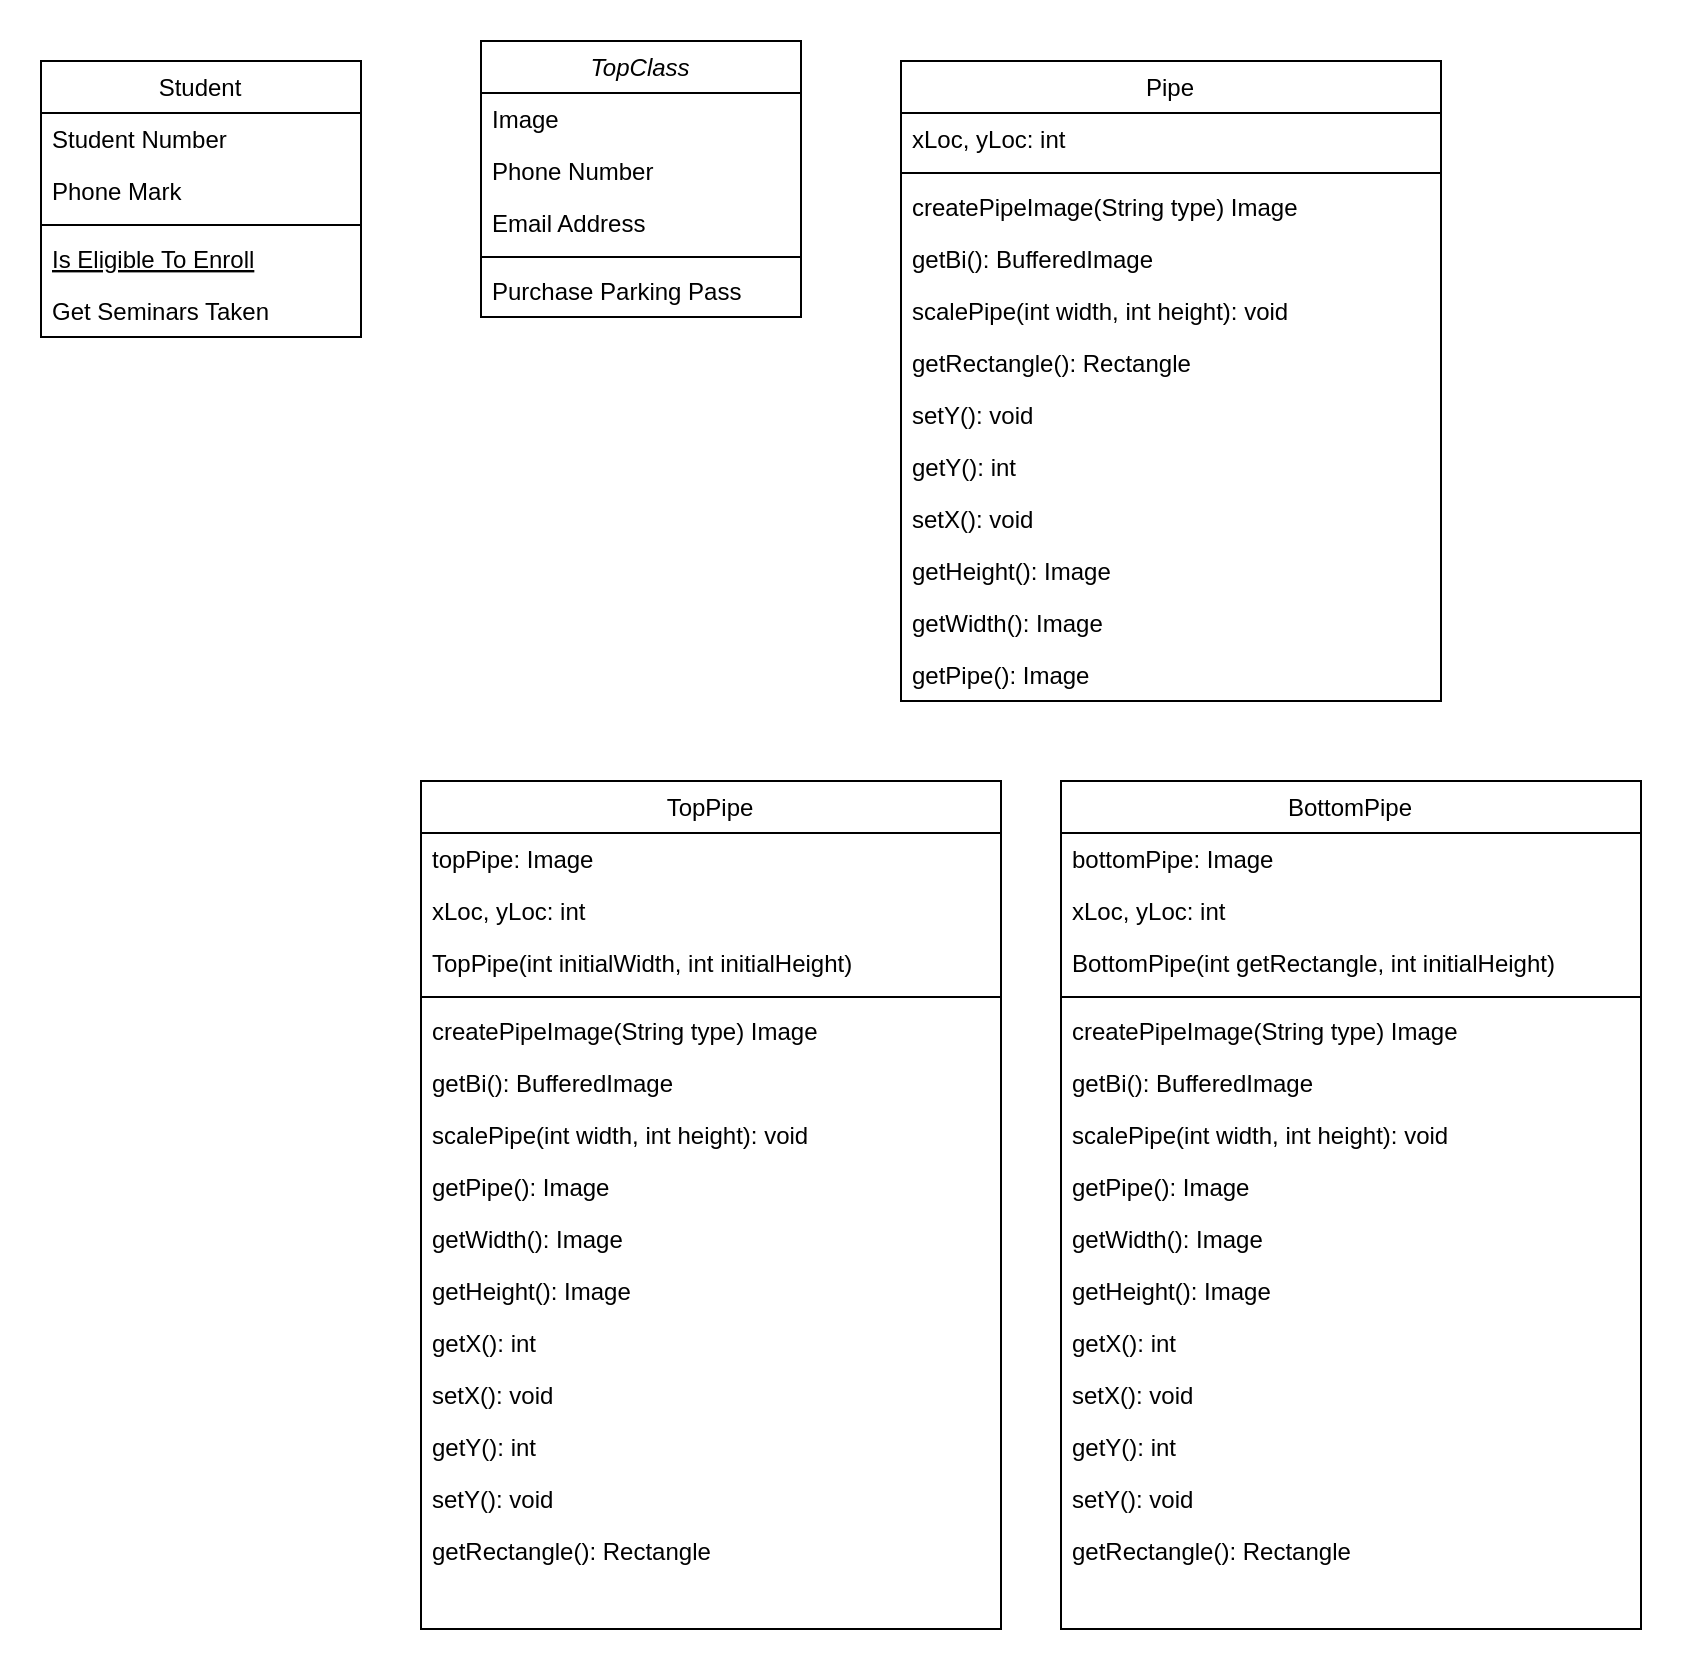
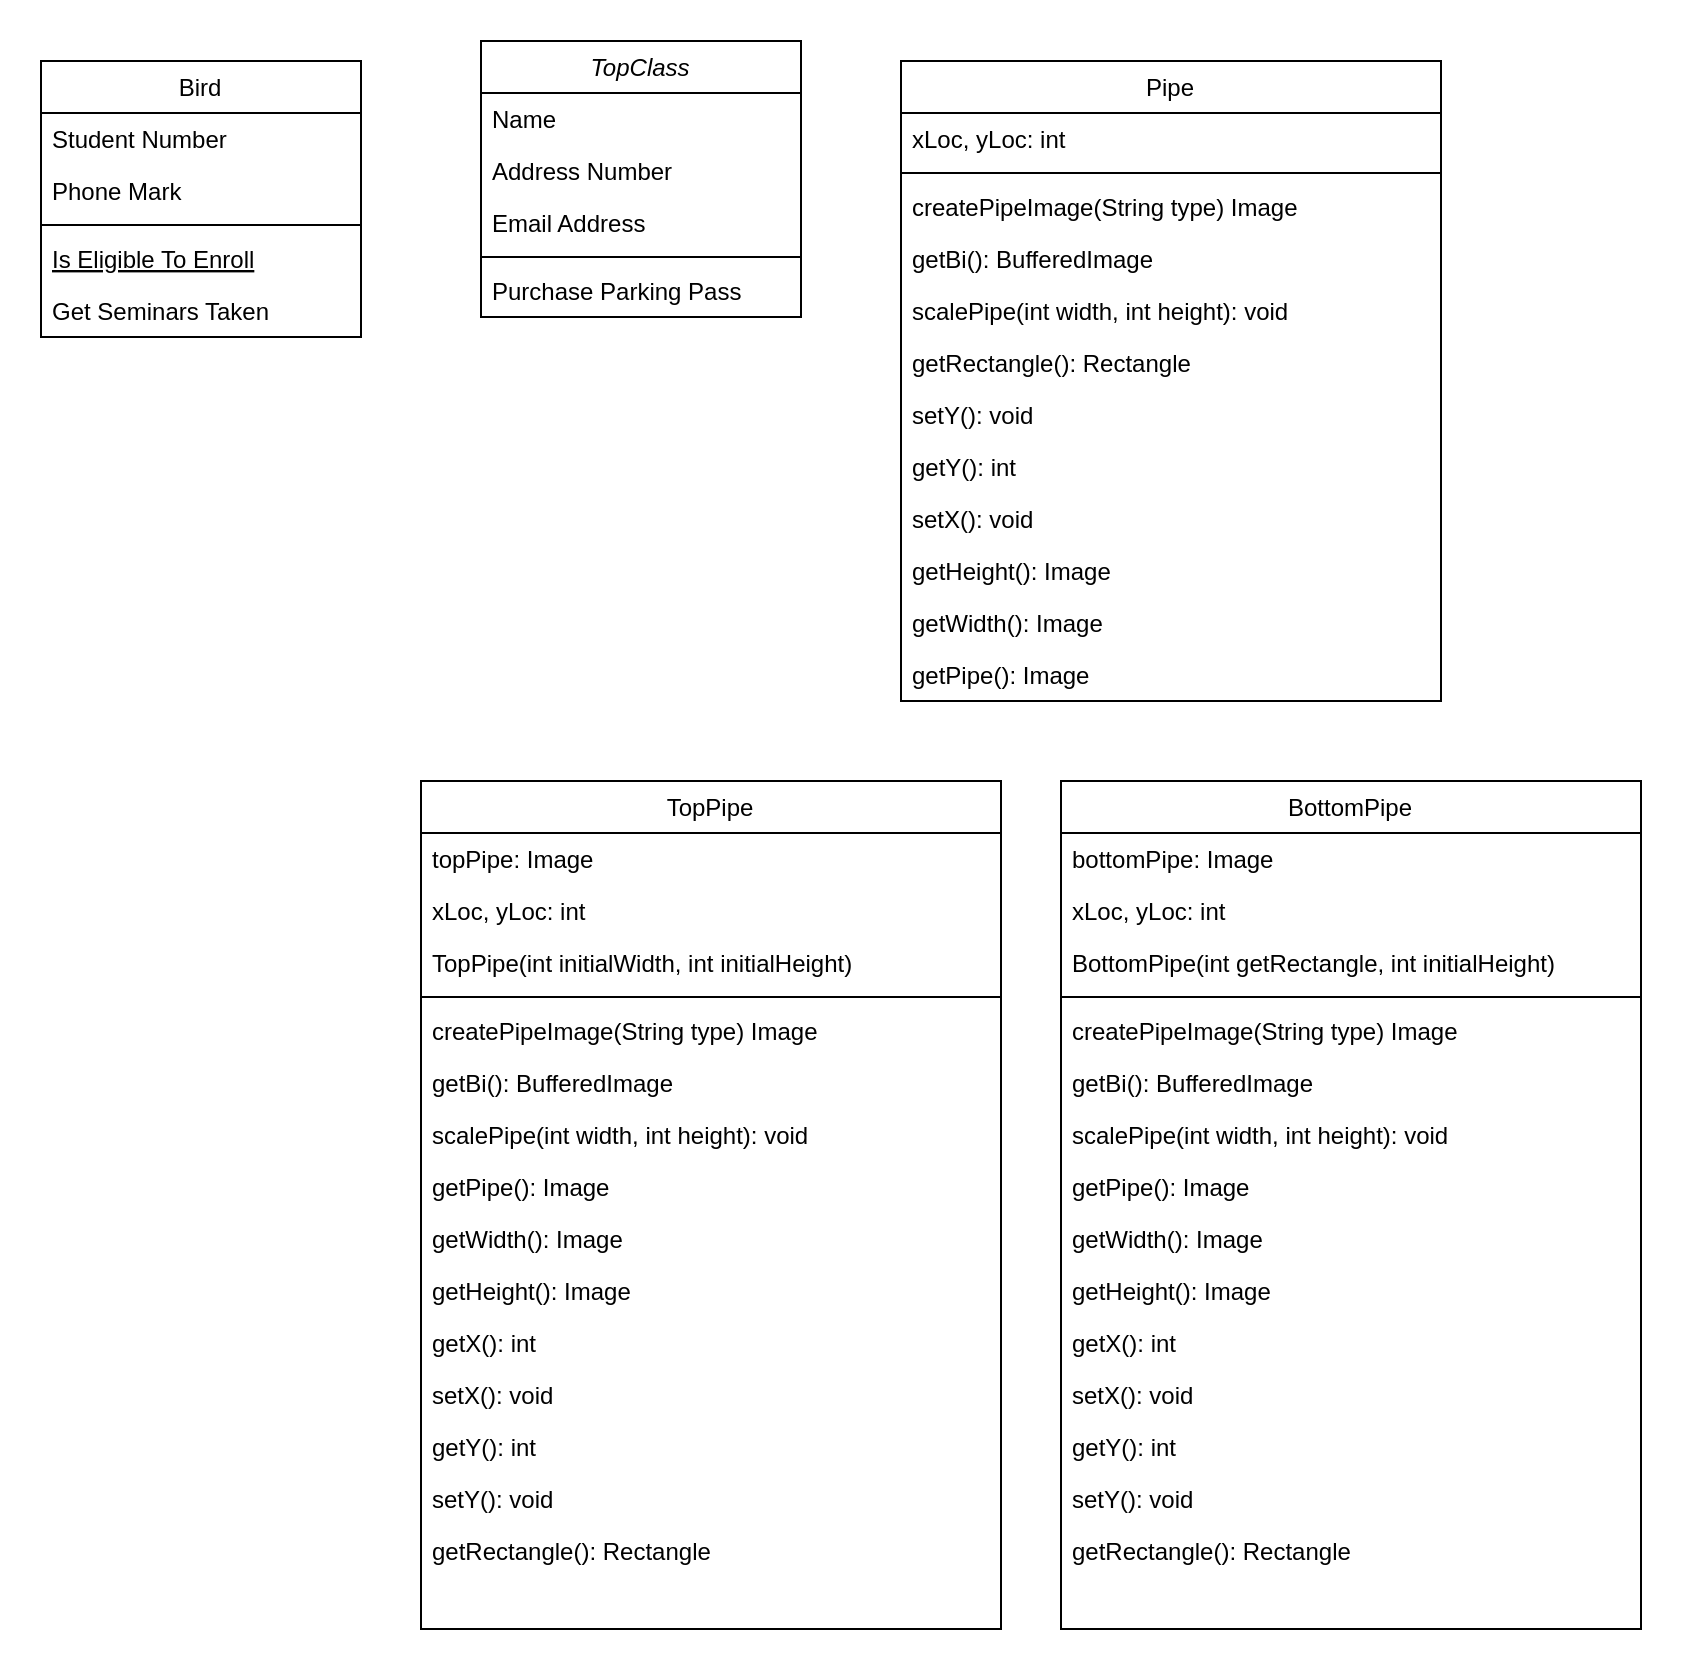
node "Student": label "Student" -> "Bird"
node "Image": label "Image" -> "Name"
node "Phone Number": label "Phone Number" -> "Address Number"
